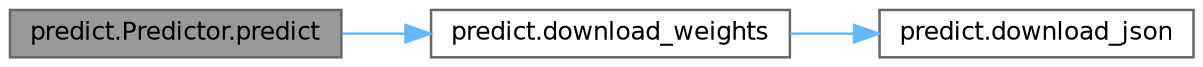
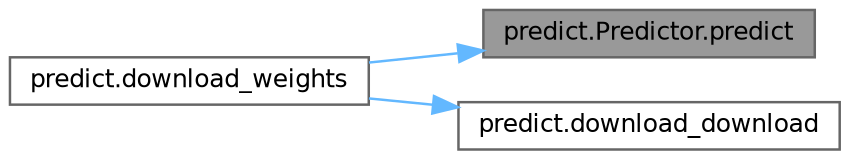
edge "predict.Predictor.predict" -> "predict.download_weights": reversed
node "predict.download_json": label "predict.download_json" -> "predict.download_download"
